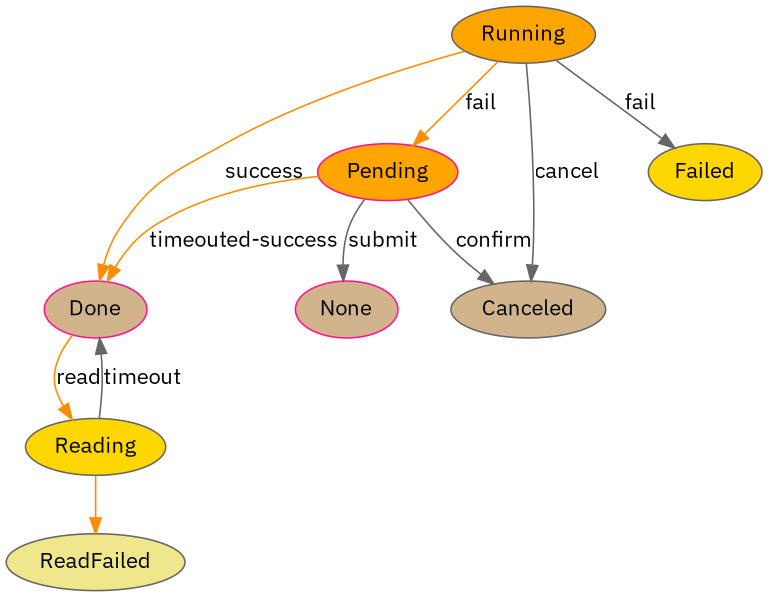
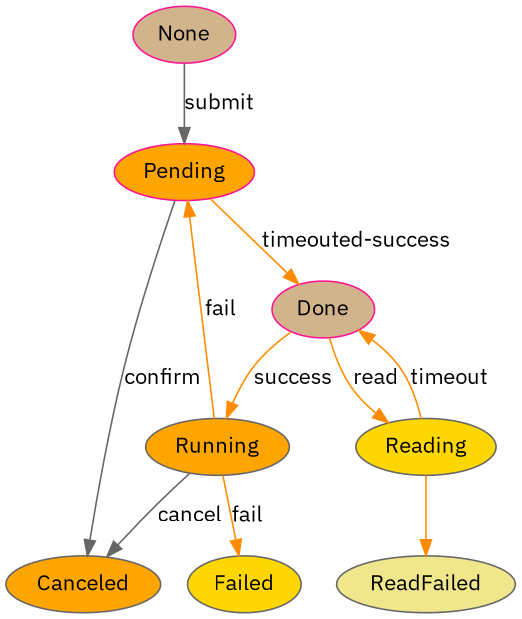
edge "Running" -> "Failed": color gray40 -> darkorange
edge "Running" -> "Done": reversed
edge "Pending" -> "None": reversed
node "Canceled": fillcolor tan -> orange
edge "Reading" -> "Done": color gray40 -> darkorange
